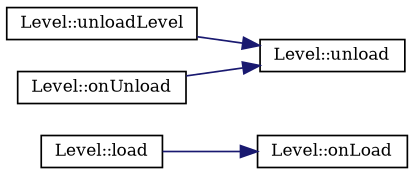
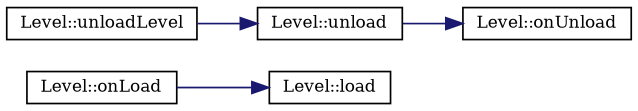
edge "Level::onUnload" -> "Level::unload": reversed
edge "Level::load" -> "Level::onLoad": reversed
